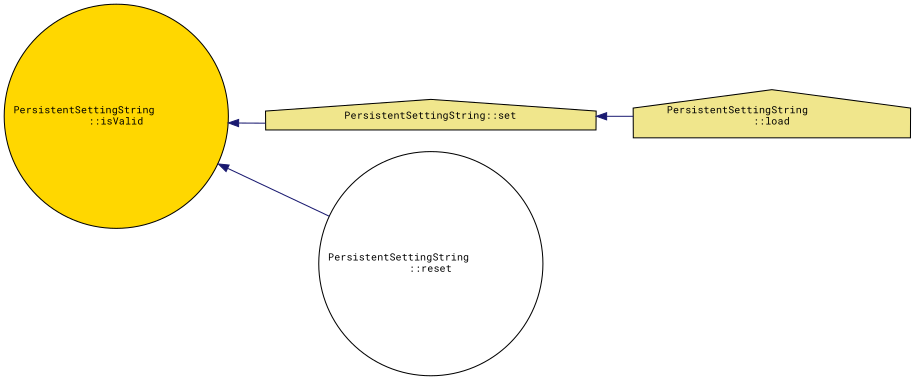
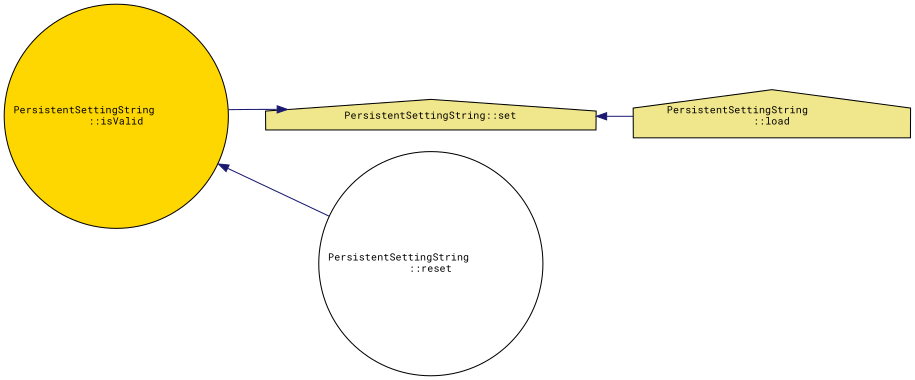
edge "PersistentSettingString::set" -> "PersistentSettingString ::isValid": reversed
